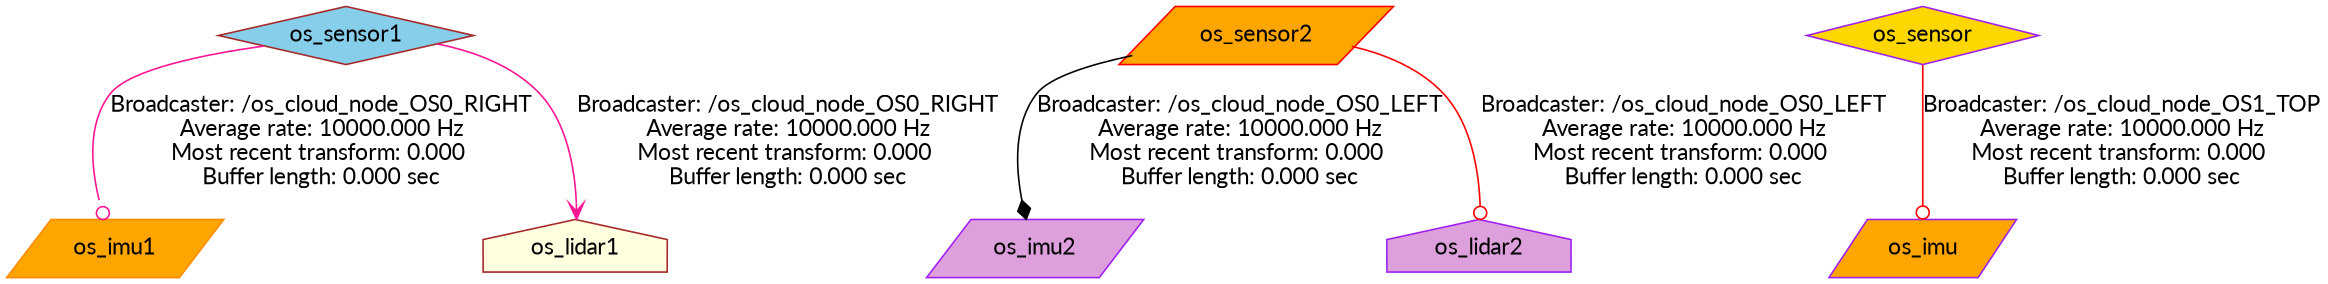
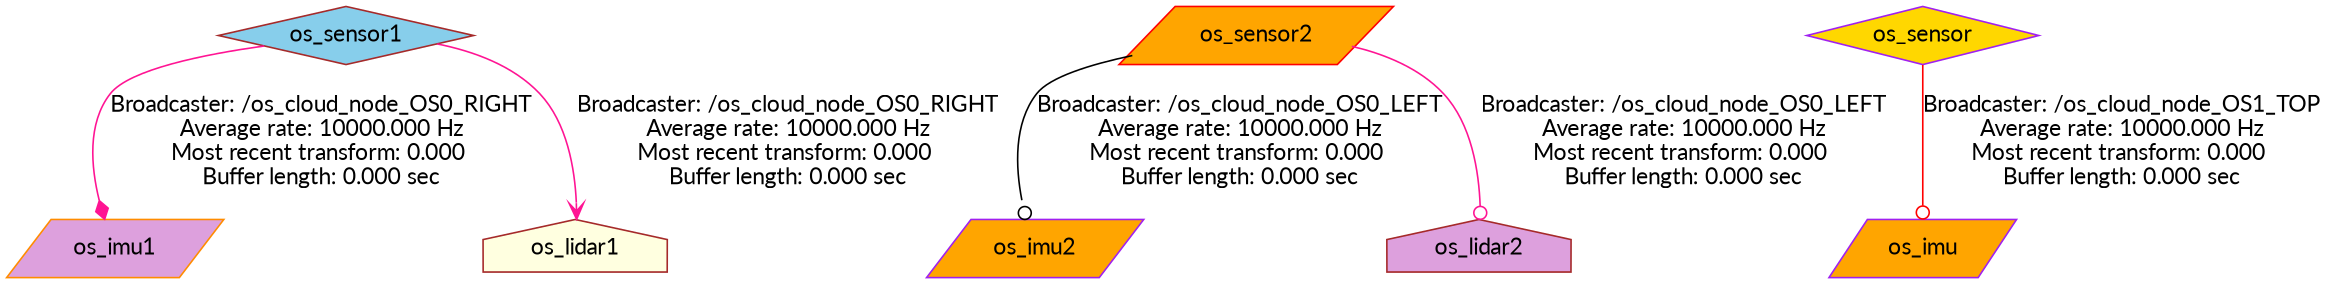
edge "os_sensor1" -> "os_imu1": arrowhead odot -> diamond
edge "os_sensor2" -> "os_imu2": arrowhead diamond -> odot
edge "os_sensor2" -> "os_lidar2": color red -> deeppink
node "os_imu1": fillcolor orange -> plum
node "os_imu2": fillcolor plum -> orange
node "os_lidar2": color purple -> brown
